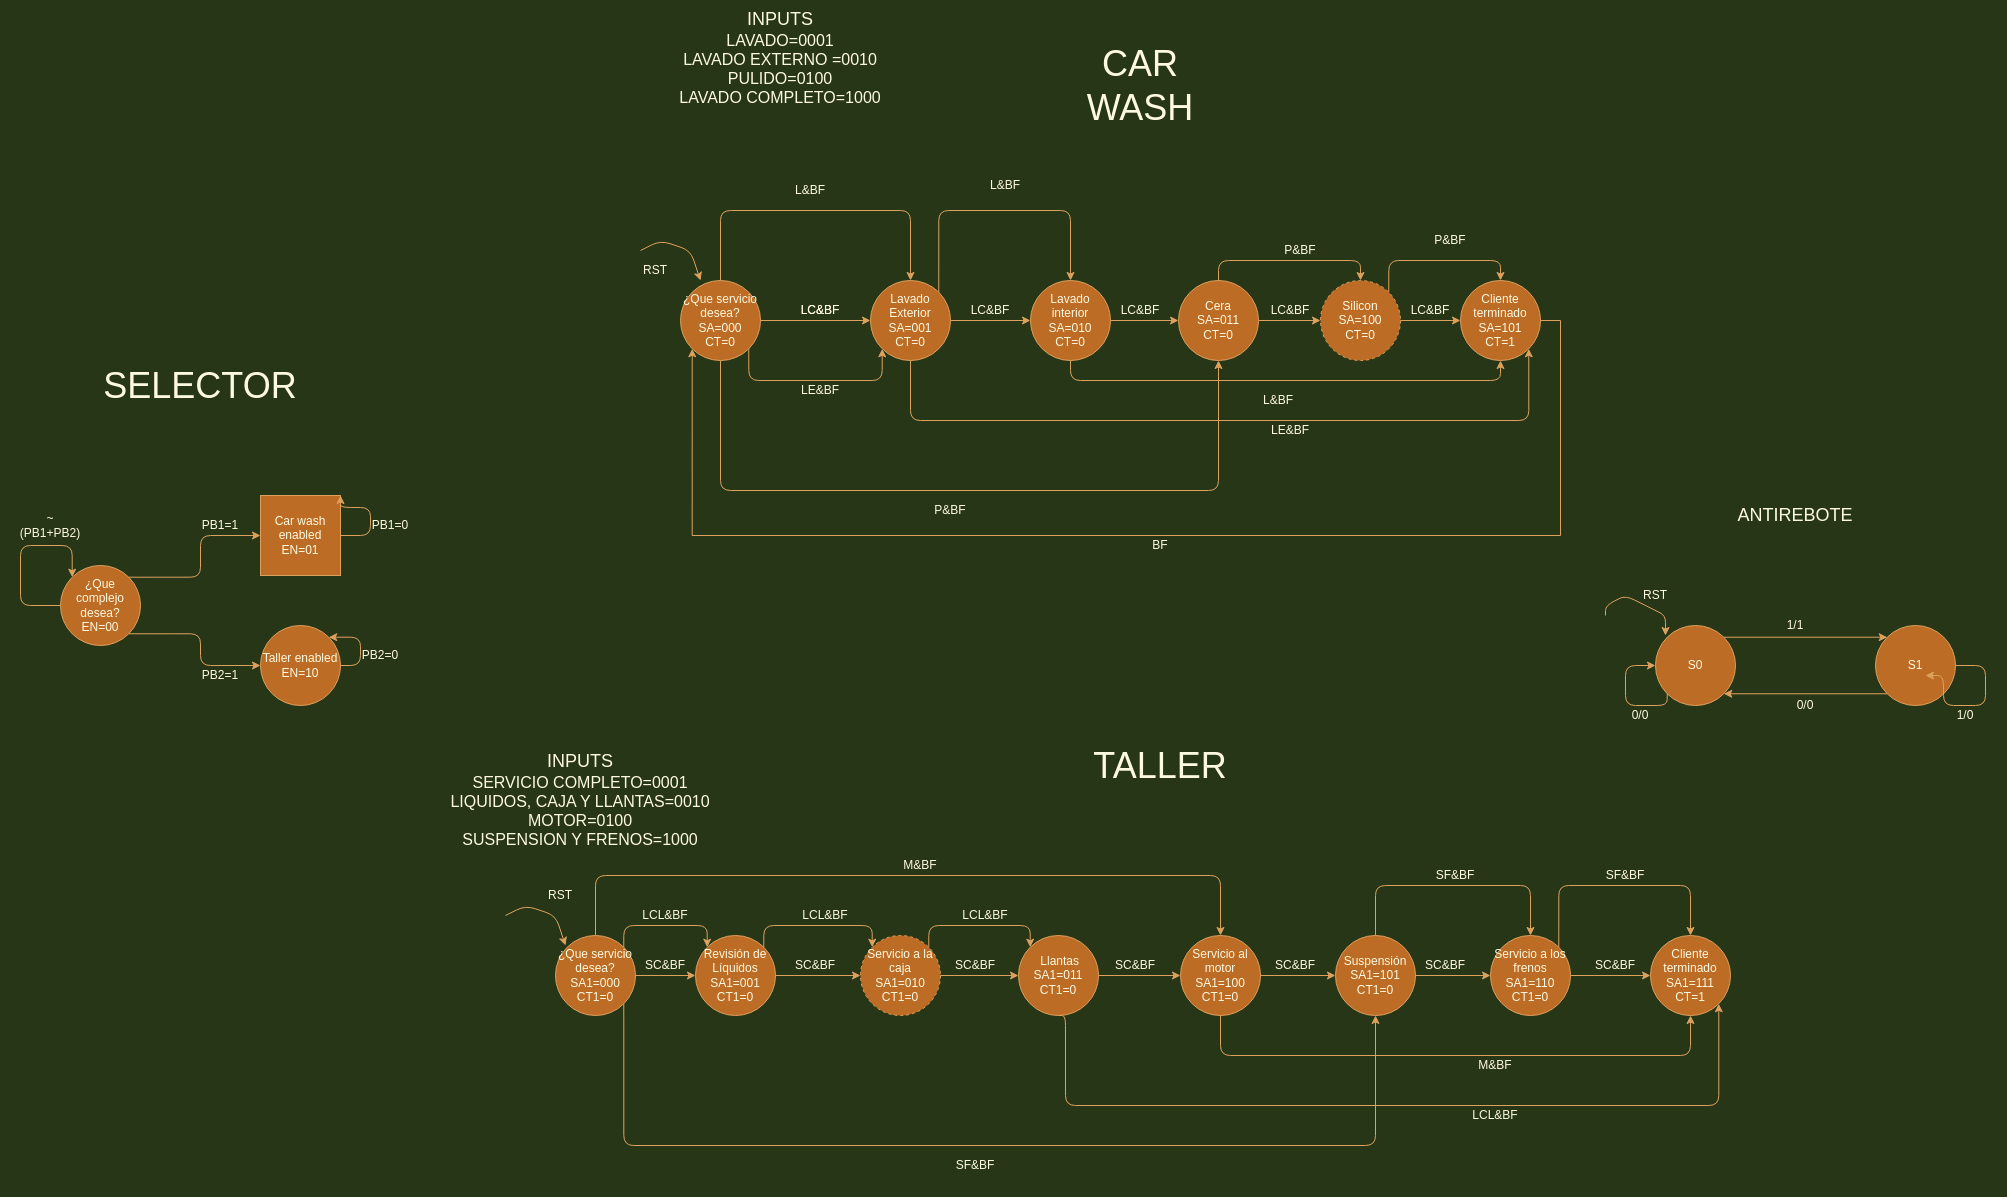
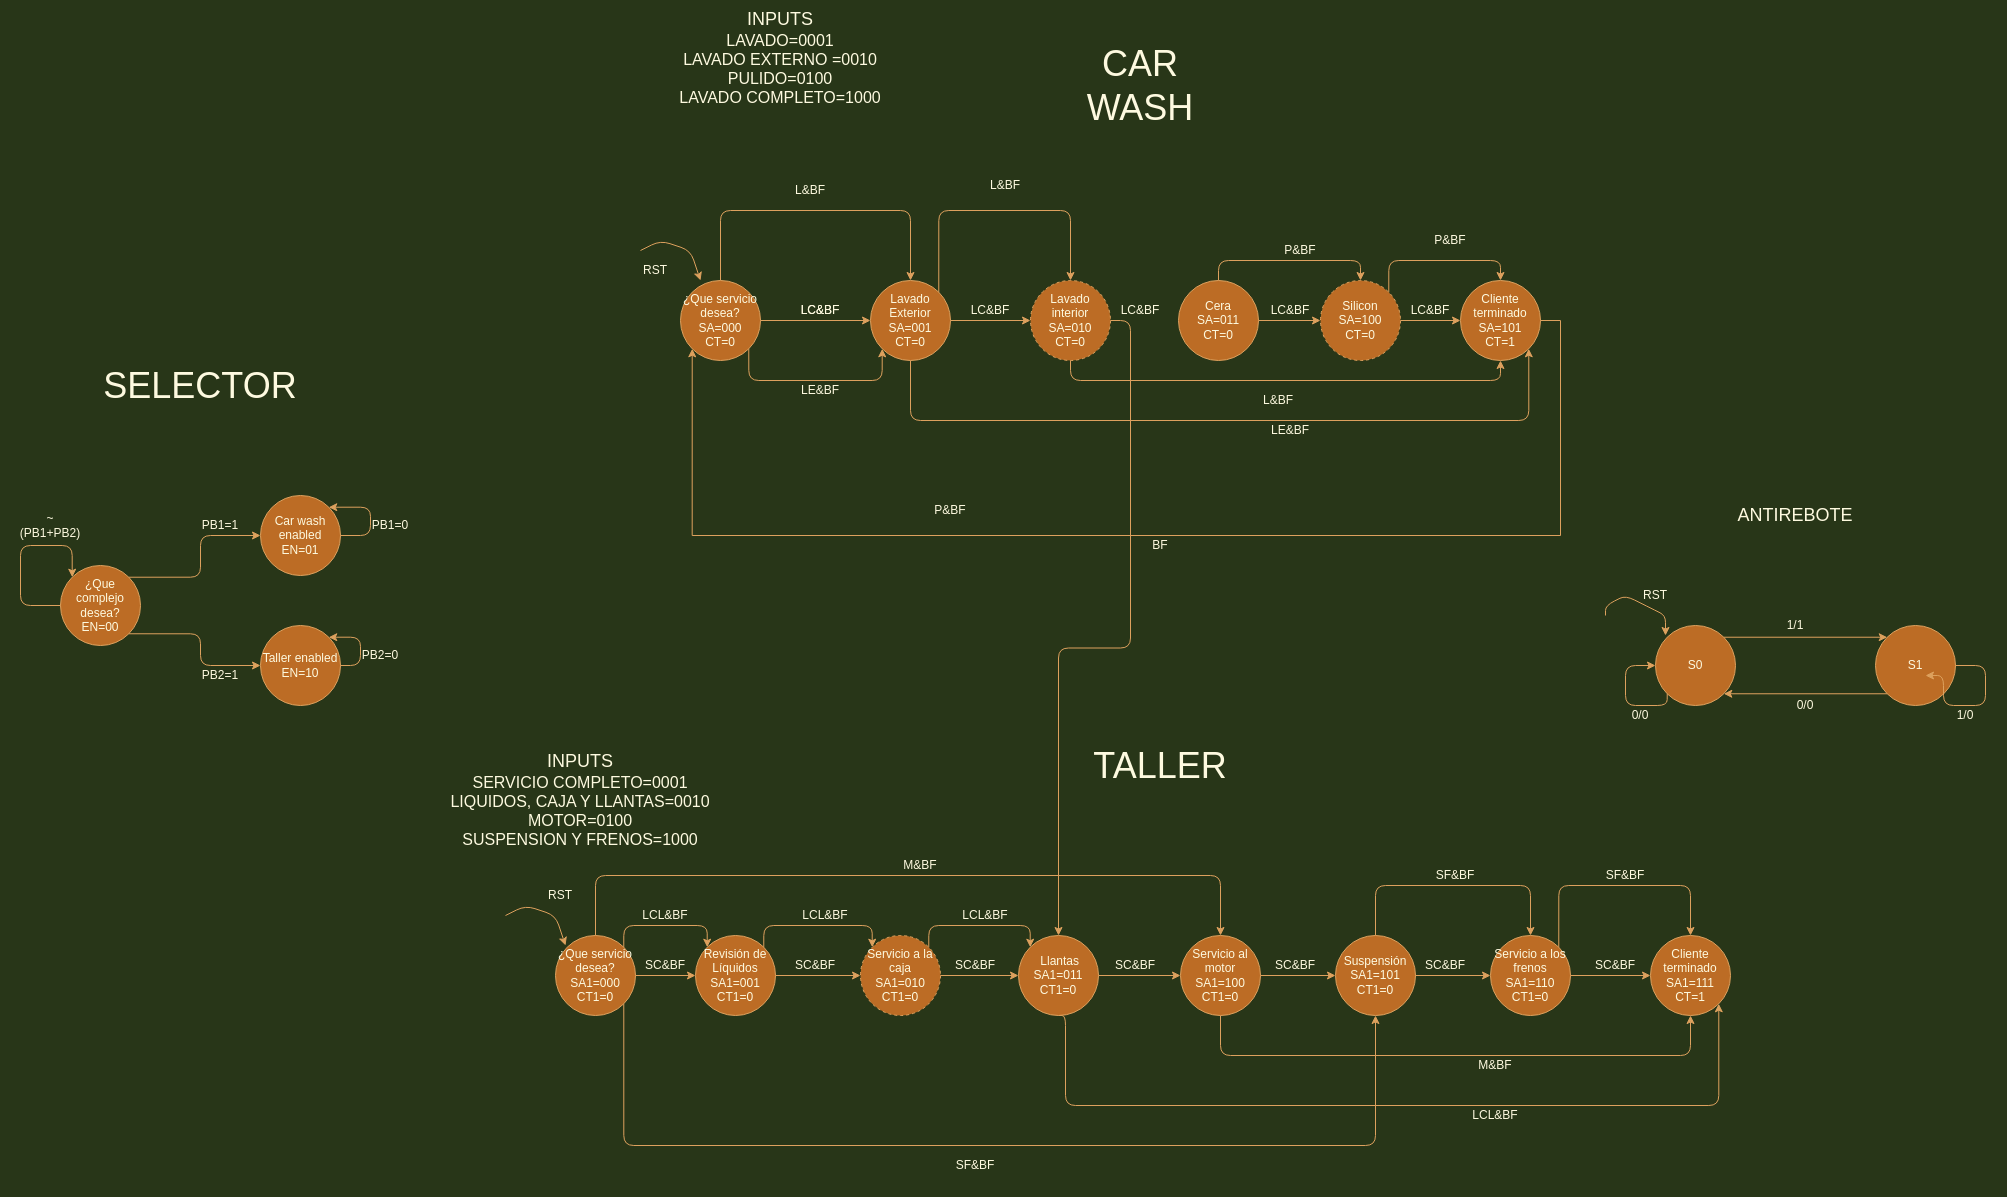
node "Lavado interior SA=010 CT=0": style solid -> dashed
edge "Lavado interior SA=010 CT=0" -> "Cera SA=011 CT=0": now "Lavado interior SA=010 CT=0" -> "Llantas SA1=011 CT1=0"
edge "¿Que servicio desea? SA=000 CT=0" -> "Cera SA=011 CT=0": removed
node "Car wash enabled EN=01": shape rectangle -> ellipse
